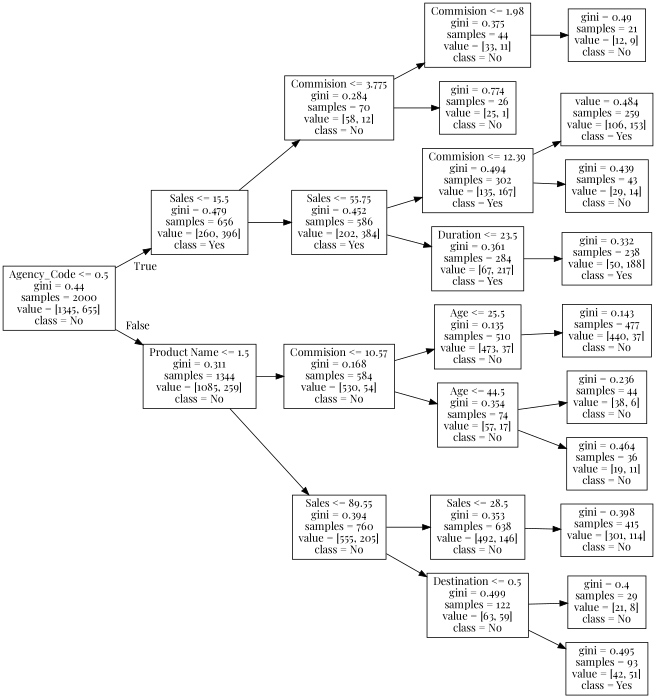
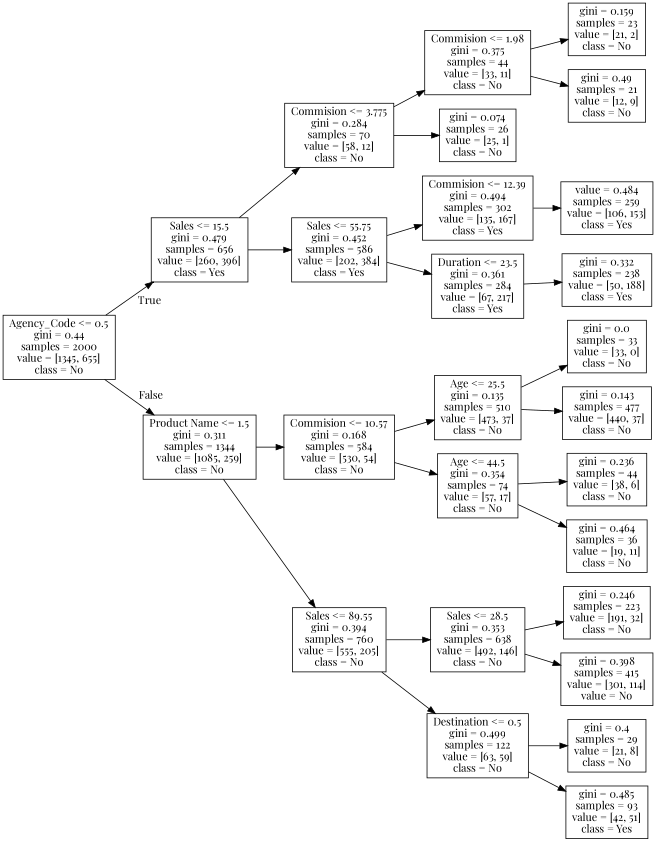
node "gini = 0.159 samples = 23 value = [21, 2] class = No": added
node "gini = 0.774 samples = 26 value = [25, 1] class = No": label "gini = 0.774 samples = 26 value = [25, 1] class = No" -> "gini = 0.074 samples = 26 value = [25, 1] class = No"
node "gini = 0.439 samples = 43 value = [29, 14] class = No": removed
node "gini = 0.0 samples = 33 value = [33, 0] class = No": added
node "gini = 0.398 samples = 415 value = [301, 114] class = No": label "gini = 0.398 samples = 415 value = [301, 114] class = No" -> "gini = 0.398 samples = 415 value = [301, 114] value = No"
node "gini = 0.246 samples = 223 value = [191, 32] class = No": added
node "gini = 0.495 samples = 93 value = [42, 51] class = Yes": label "gini = 0.495 samples = 93 value = [42, 51] class = Yes" -> "gini = 0.485 samples = 93 value = [42, 51] class = Yes"
